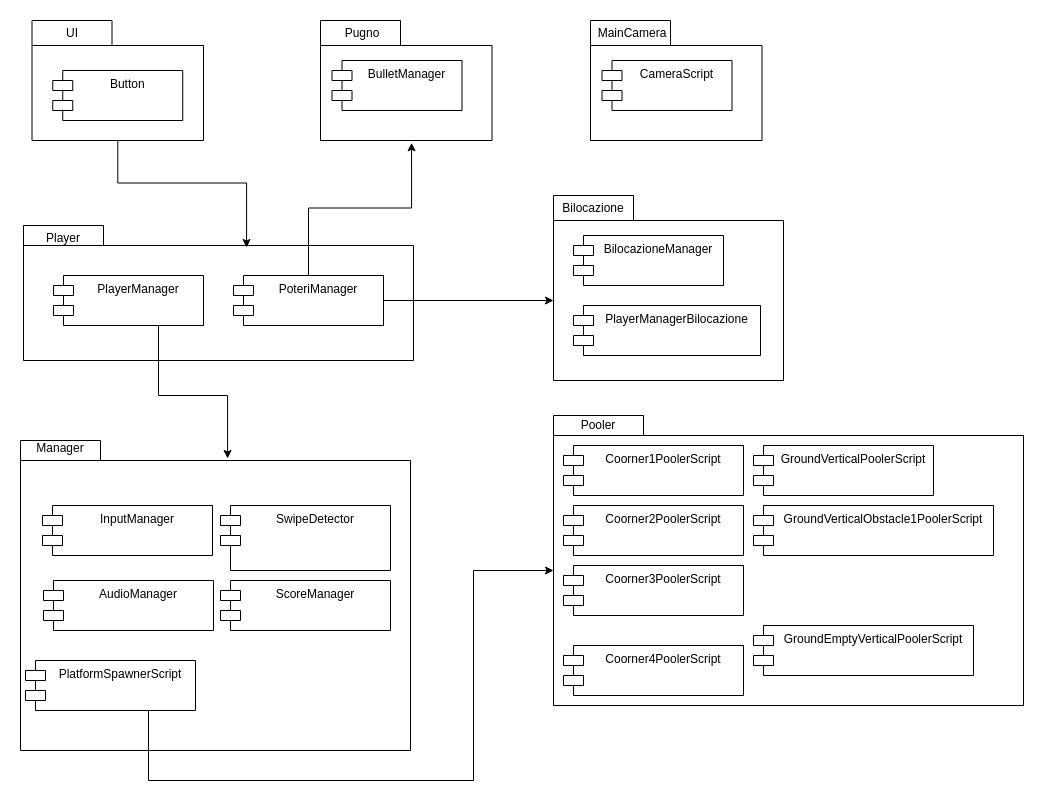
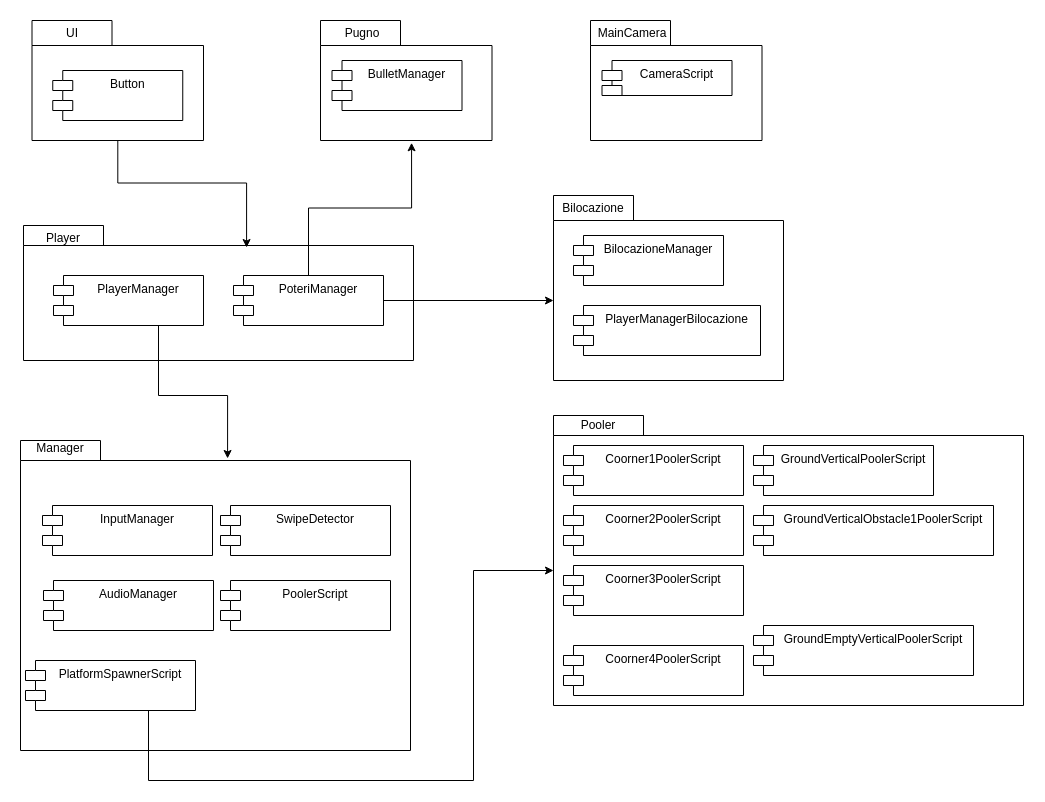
node "CameraScript": size 130x50 -> 130x35
node "SwipeDetector": size 170x65 -> 170x50
node "ScoreManager": label "ScoreManager" -> "PoolerScript"
